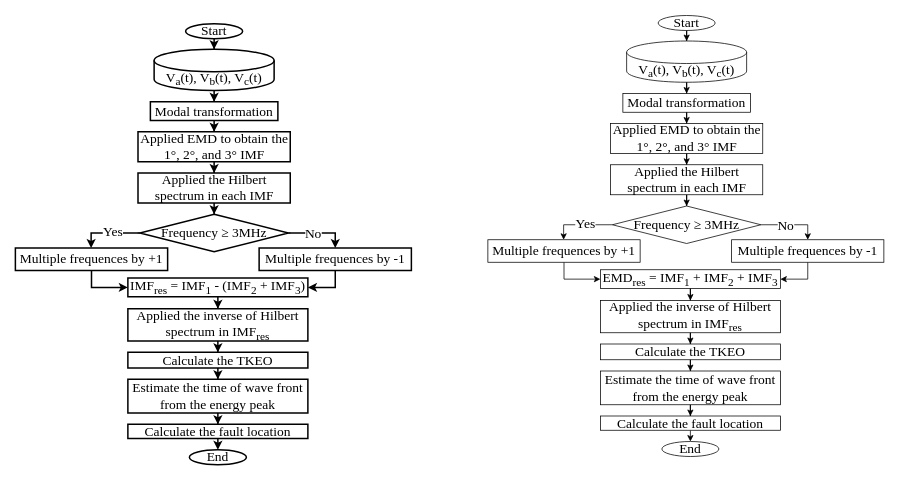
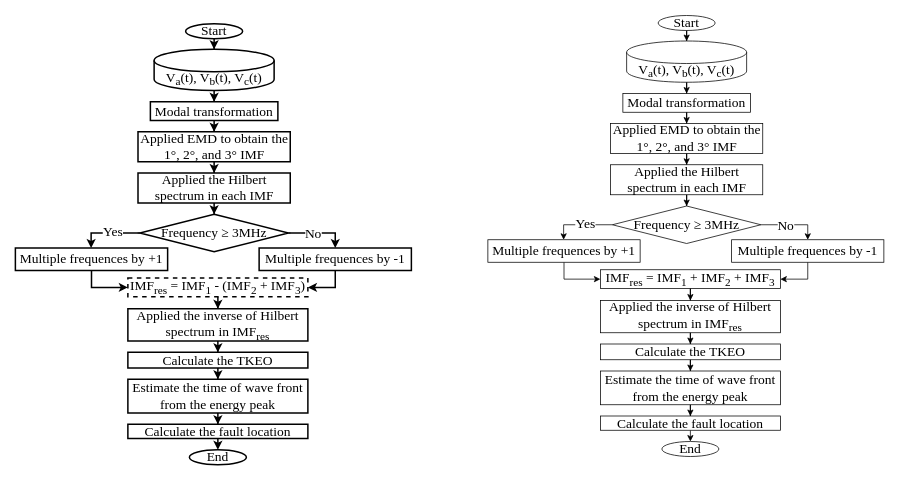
node "EMDres = IMF1 + IMF2 + IMF3": label "EMDres = IMF1 + IMF2 + IMF3" -> "IMFres = IMF1 + IMF2 + IMF3"
node "IMFres = IMF1 - (IMF2 + IMF3)": style solid -> dashed
